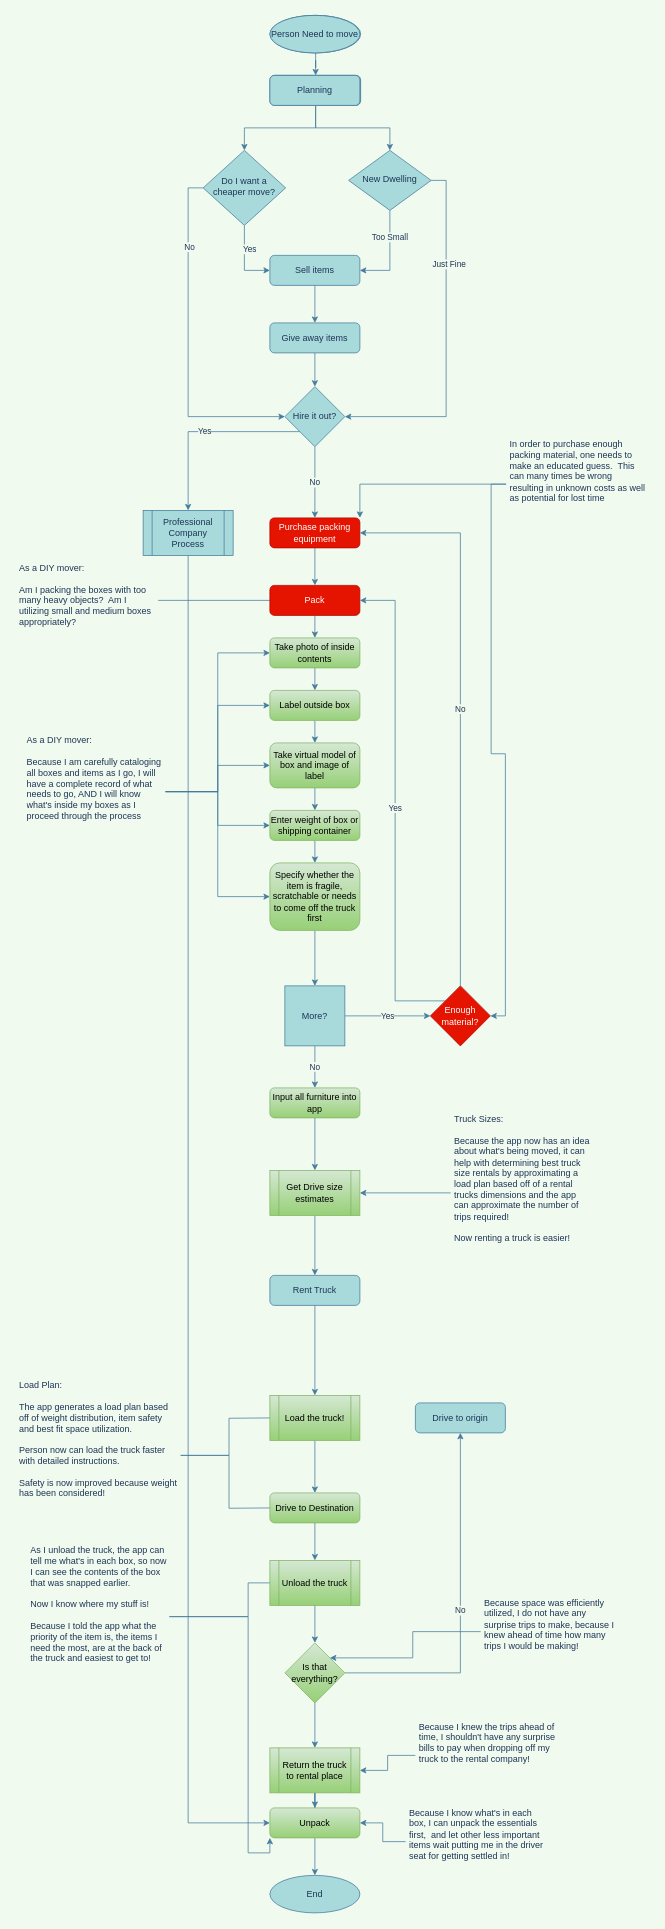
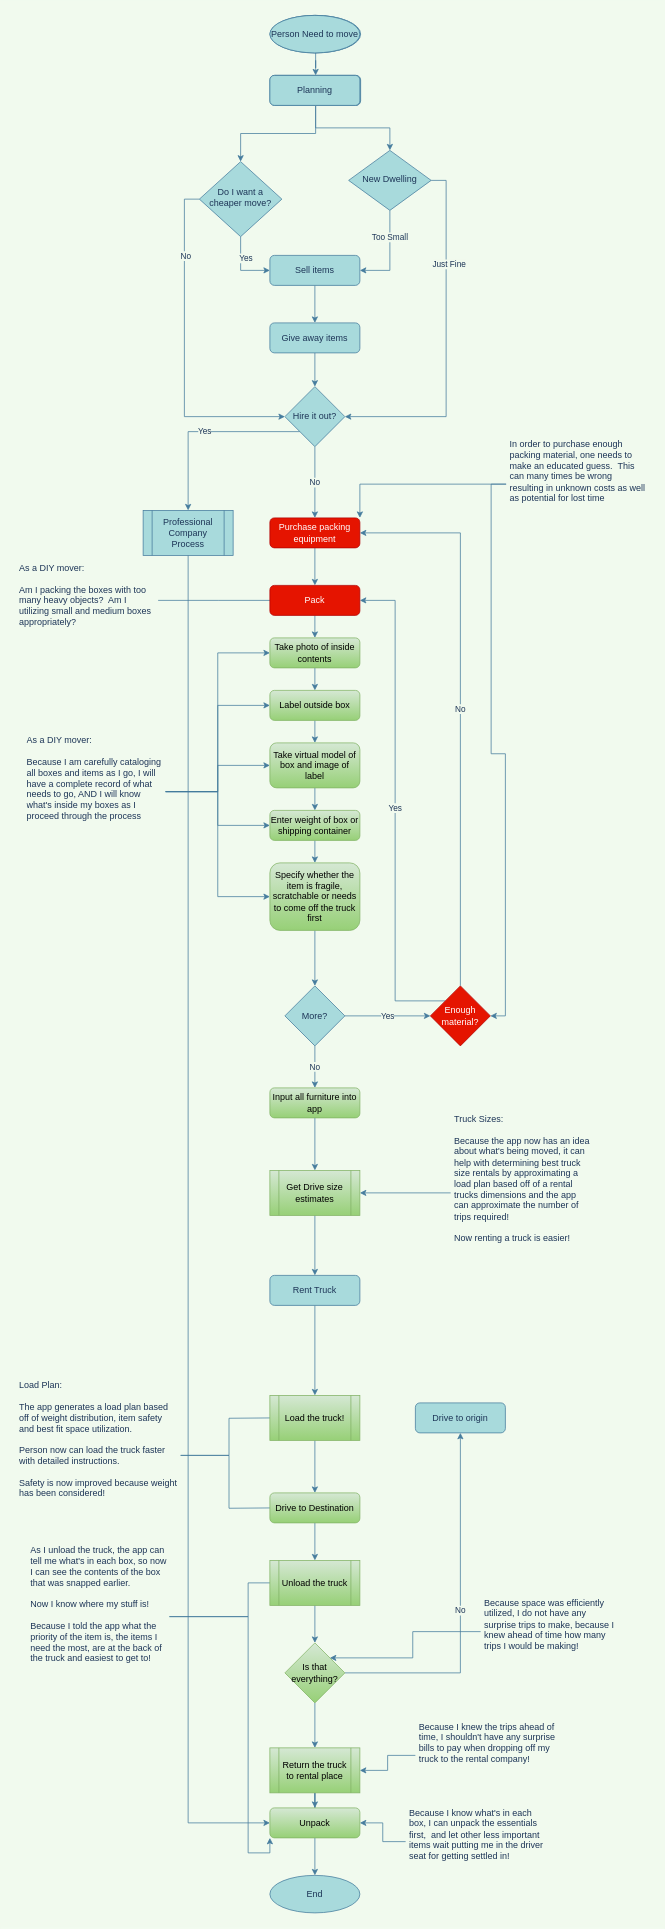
node "Do I want a cheaper move?": moved (244, 188) -> (240, 199)
node "More?": shape rectangle -> diamond
